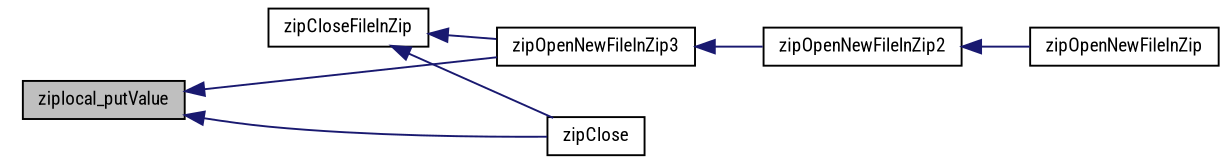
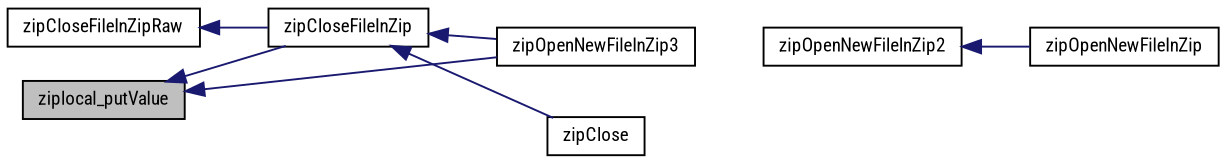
node "zipCloseFileInZipRaw": added
edge "zipOpenNewFileInZip2" -> "zipOpenNewFileInZip3": removed
edge "zipClose" -> "ziplocal_putValue": now "zipCloseFileInZip" -> "ziplocal_putValue"
